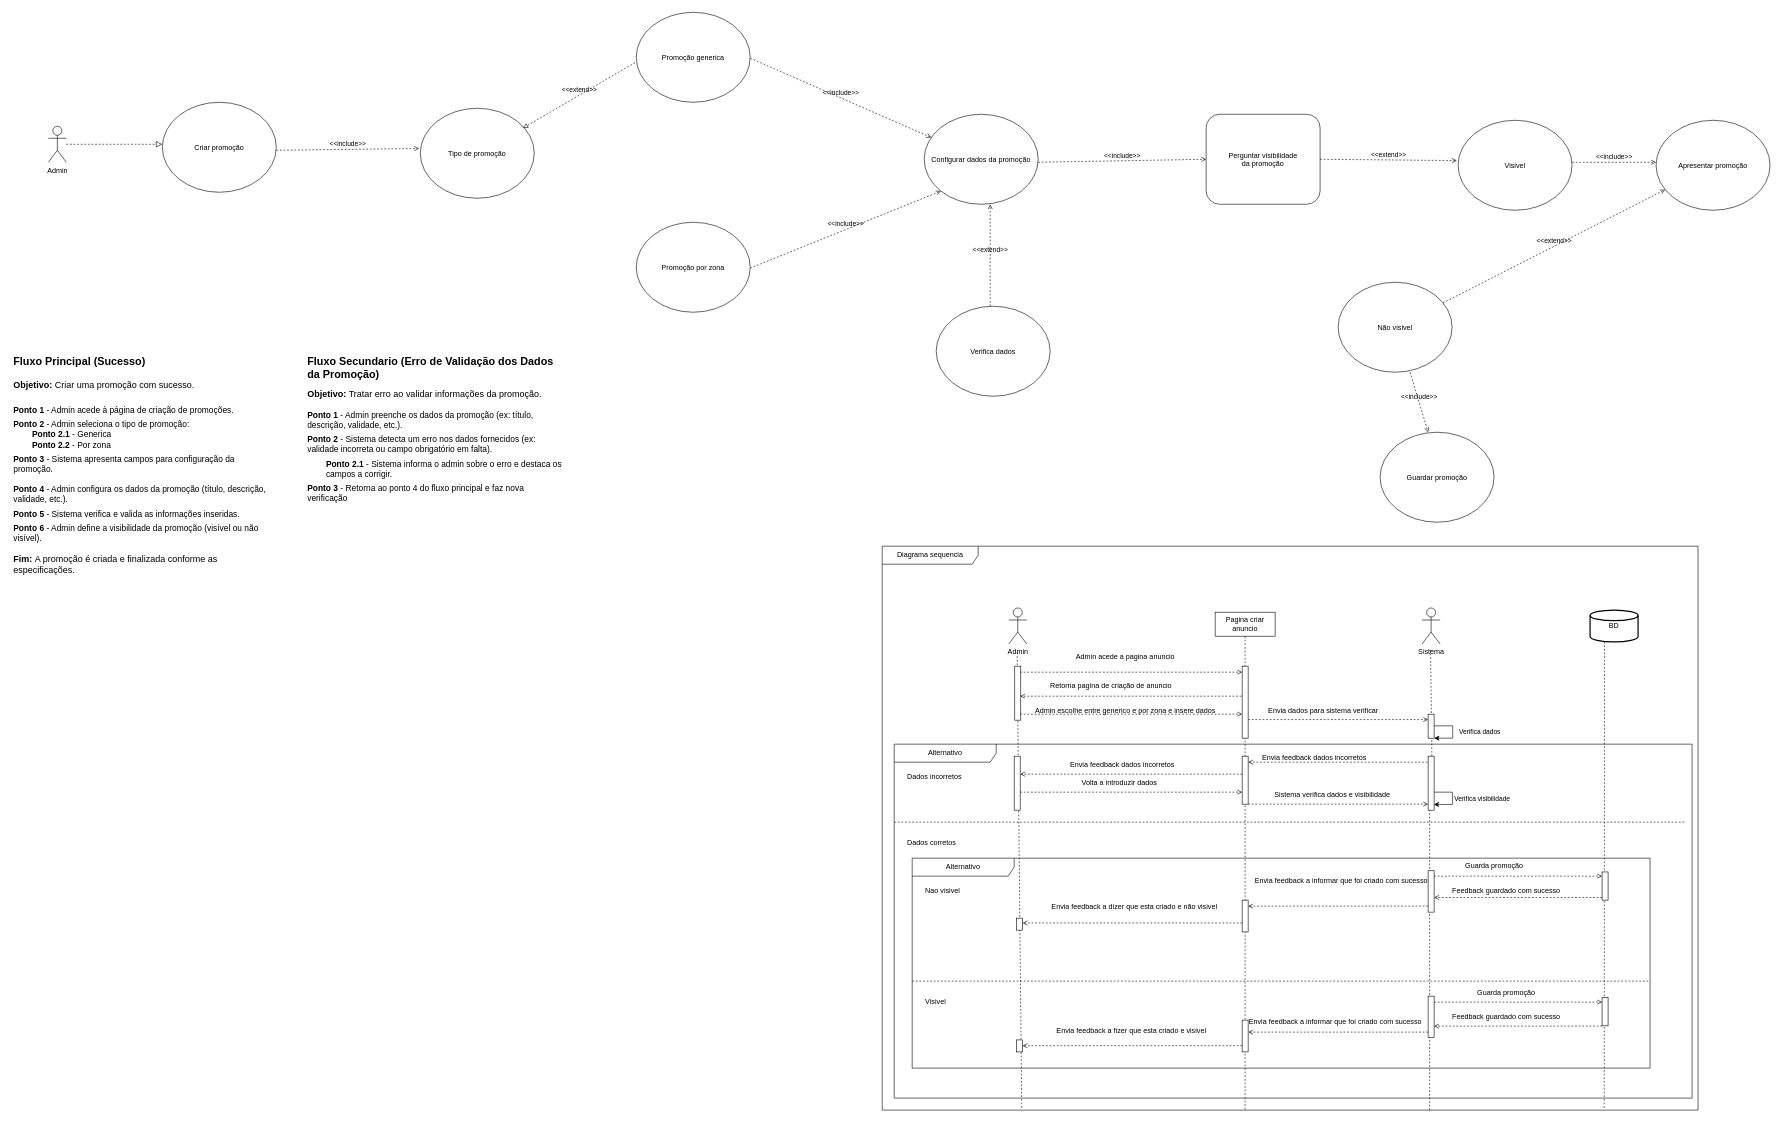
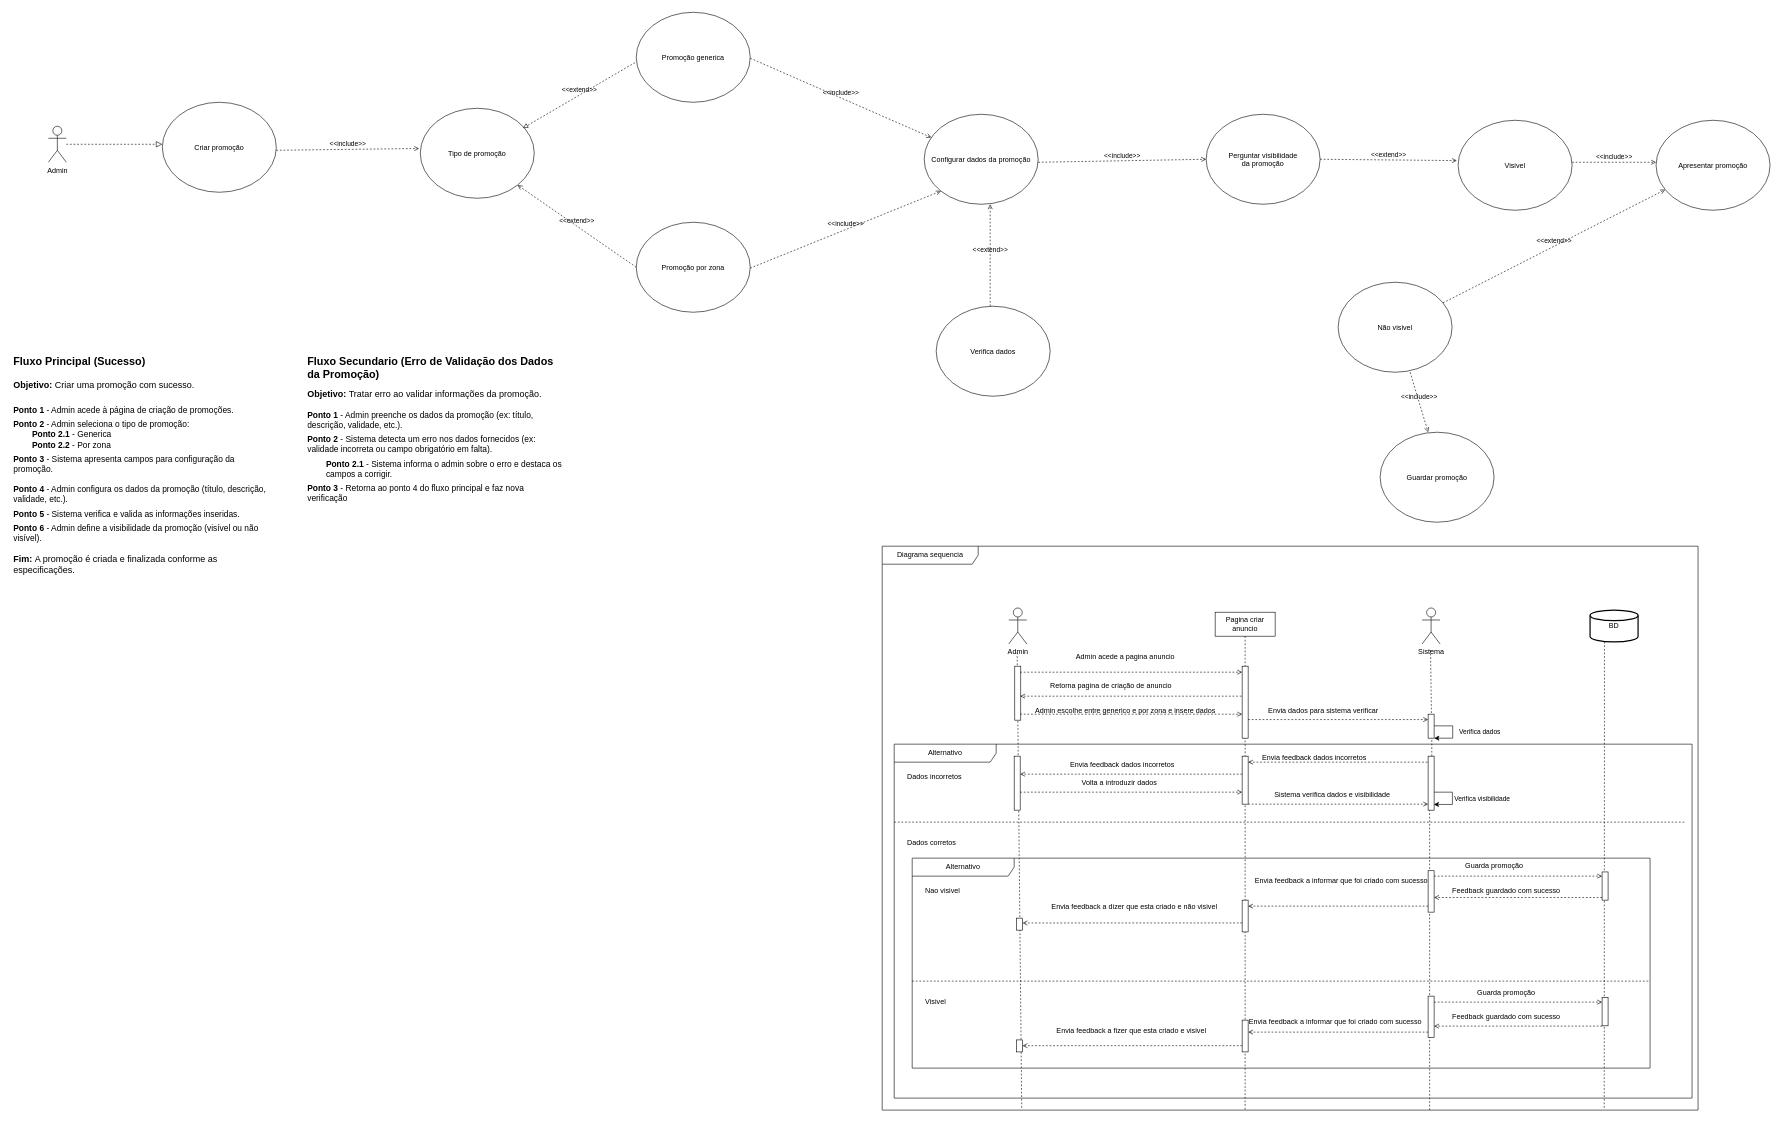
node "Perguntar visibilidade da promoção": shape rounded rectangle -> ellipse
edge "Promoção por zona" -> "Tipo de promoção": added, label "<<extend>>"
